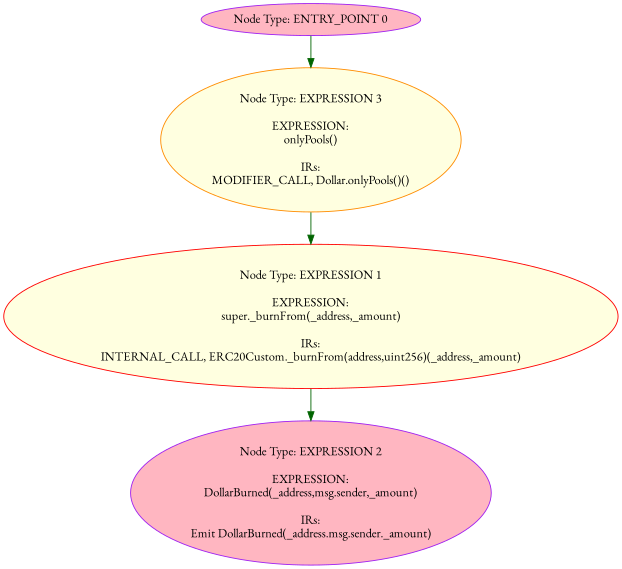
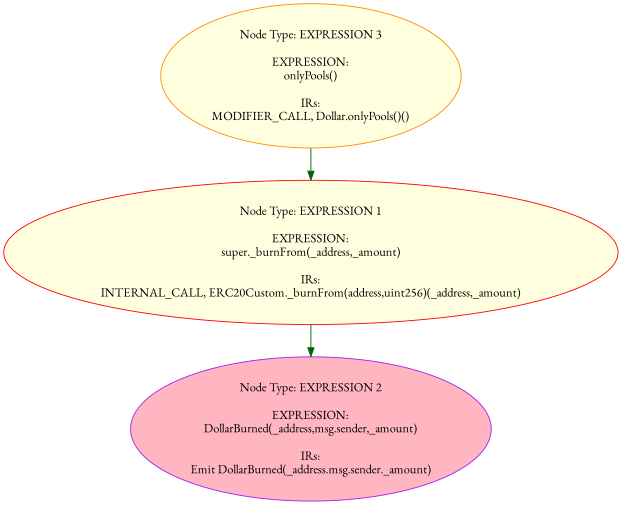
node "Node Type: ENTRY_POINT 0": removed
